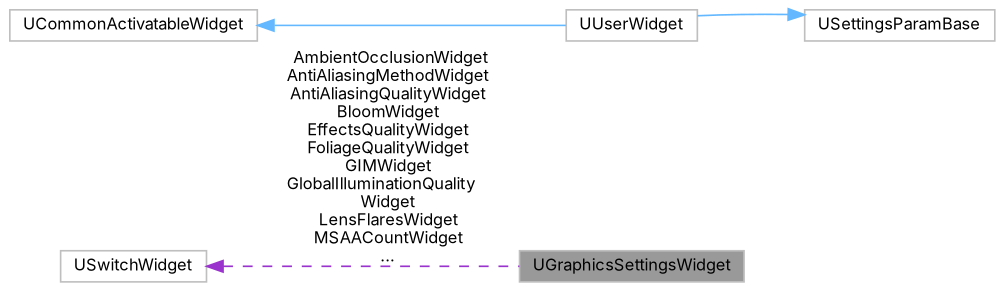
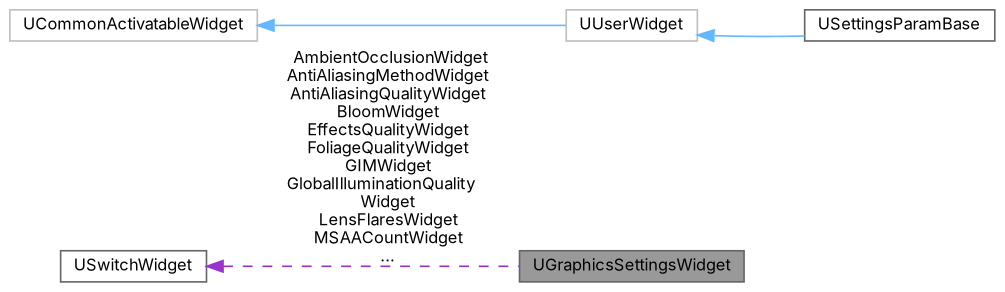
edge "UUserWidget" -> "USettingsParamBase": reversed
node "USettingsParamBase": color grey75 -> gray40
node "USwitchWidget": color grey75 -> gray40
node "UGraphicsSettingsWidget": color grey75 -> gray40
